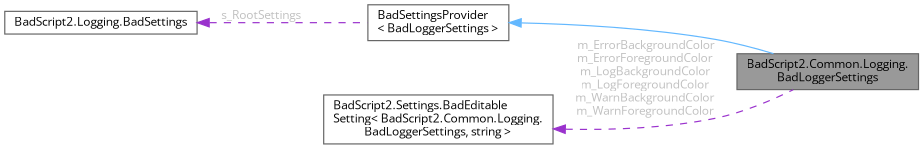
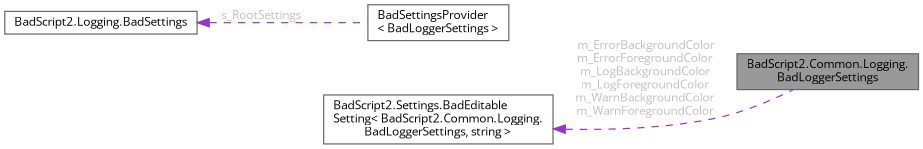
edge "BadScript2.Common.Logging. BadLoggerSettings" -> "BadSettingsProvider < BadLoggerSettings >": removed
